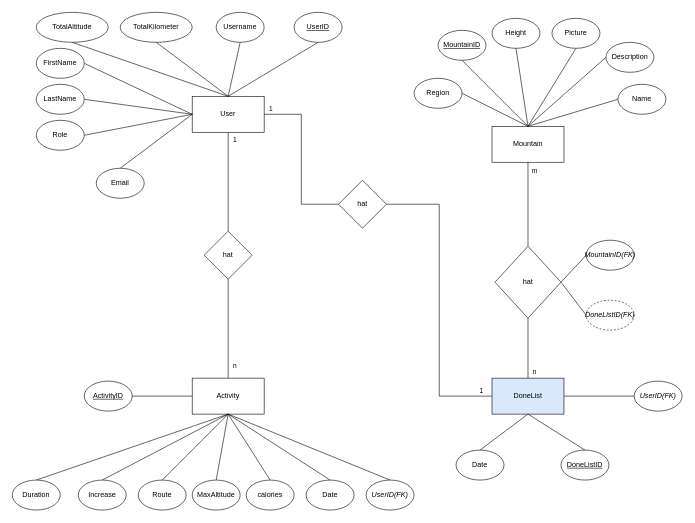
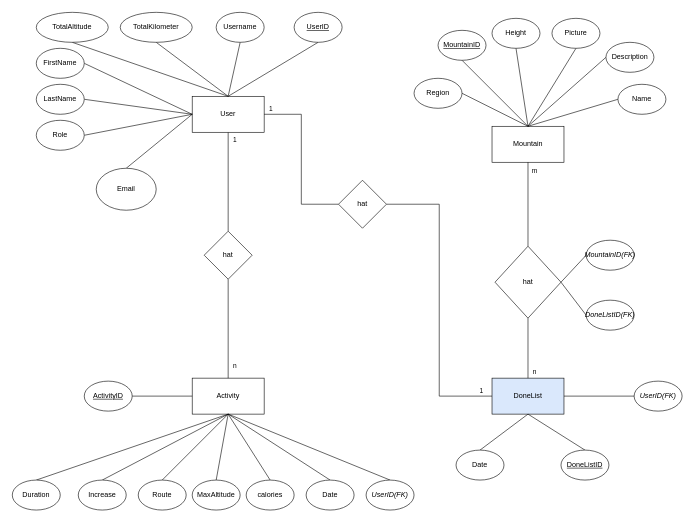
node "Email": size 48x30 -> 60x42
node "DoneListID(FK)": style dashed -> solid
